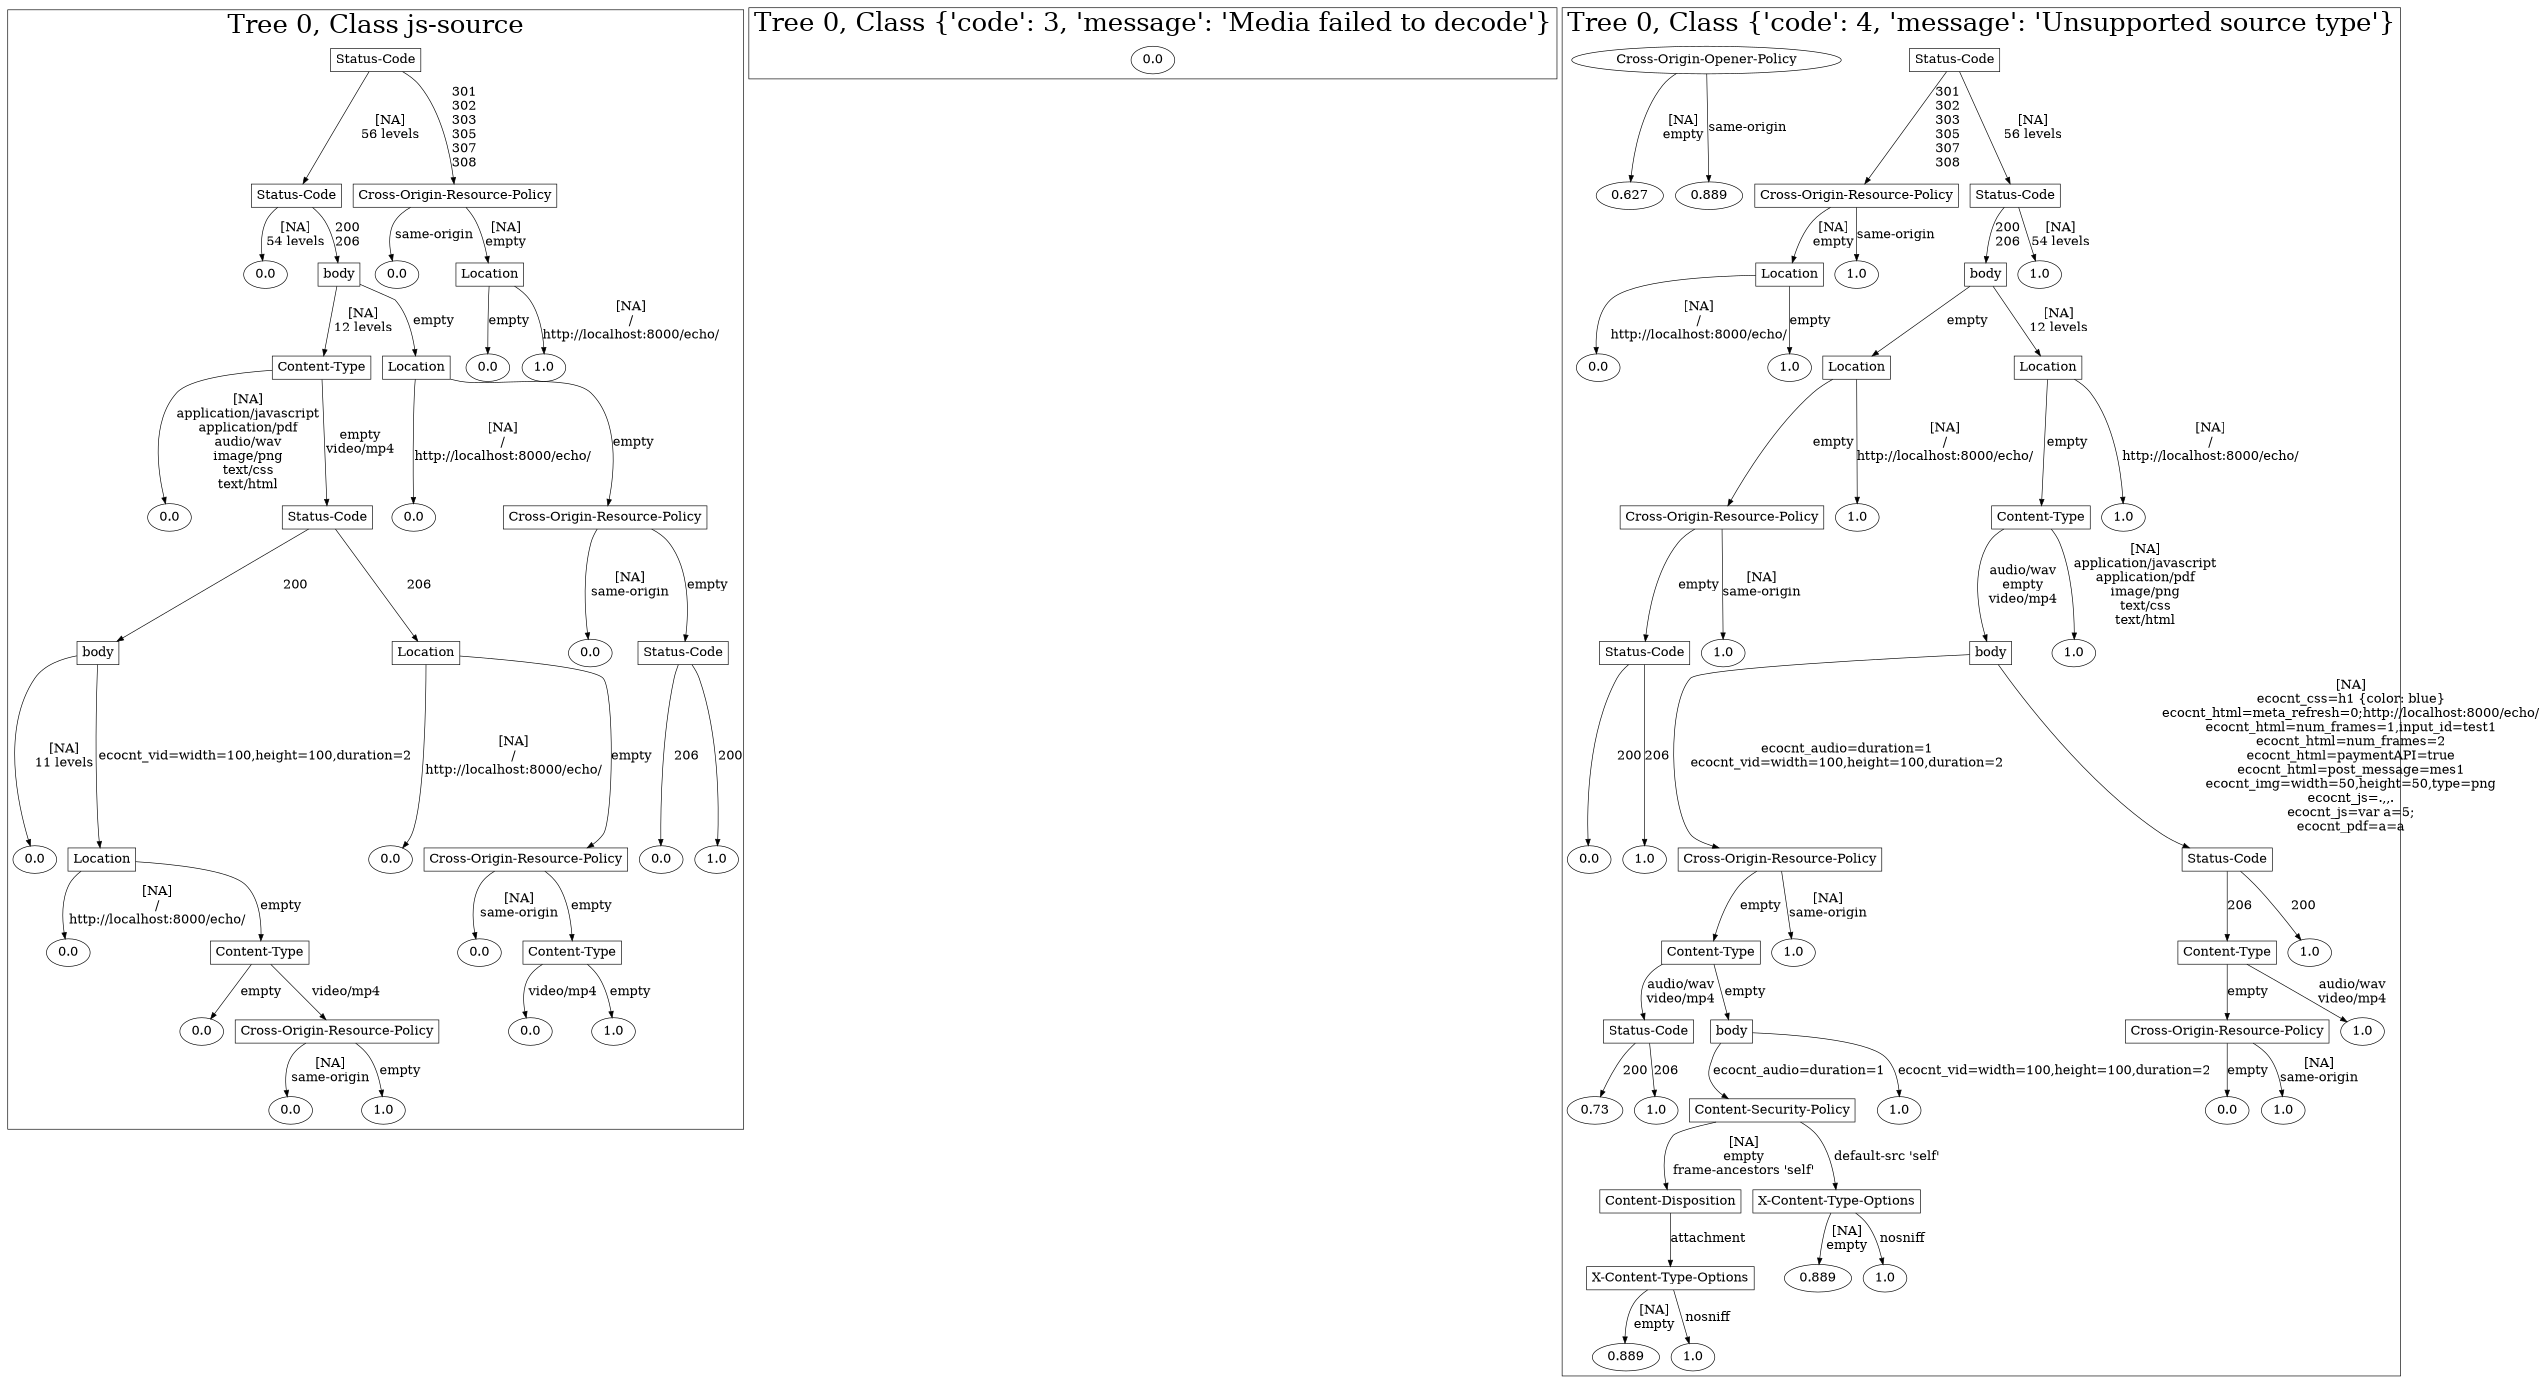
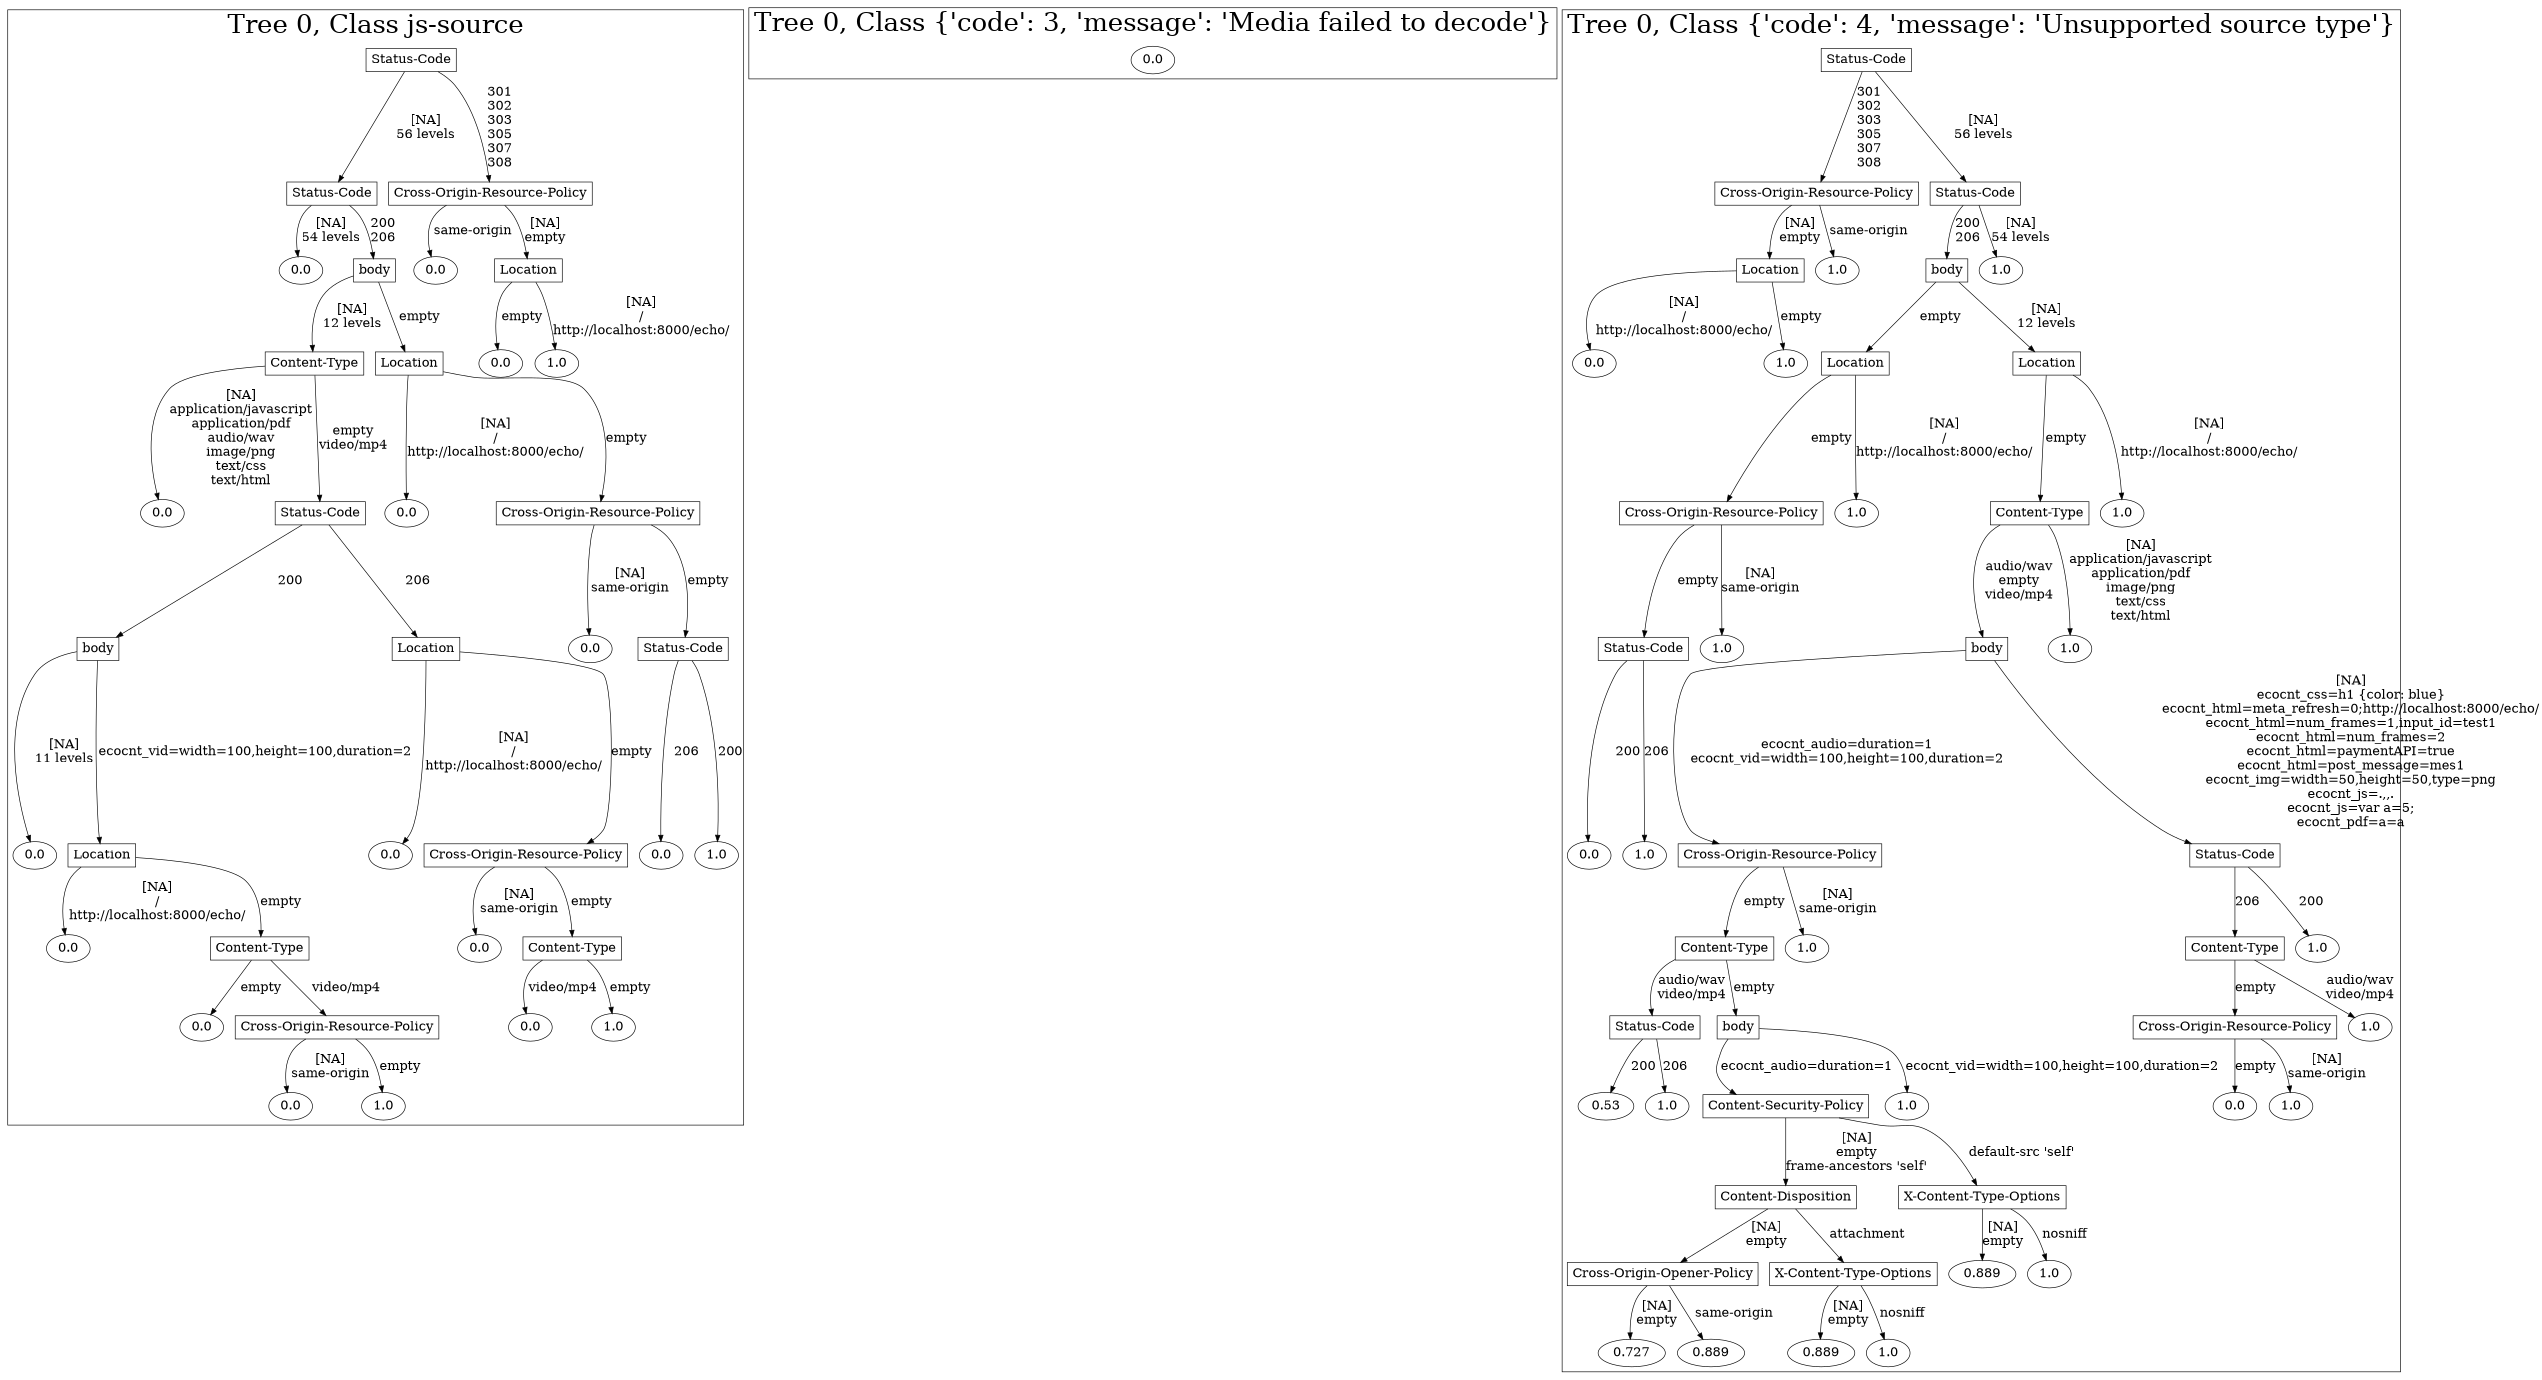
node "Cross-Origin-Opener-Policy": shape ellipse -> box
node "0.627": label "0.627" -> "0.727"
node "0.73": label "0.73" -> "0.53"
edge "Content-Disposition" -> "Cross-Origin-Opener-Policy": added, label "[NA] empty"
